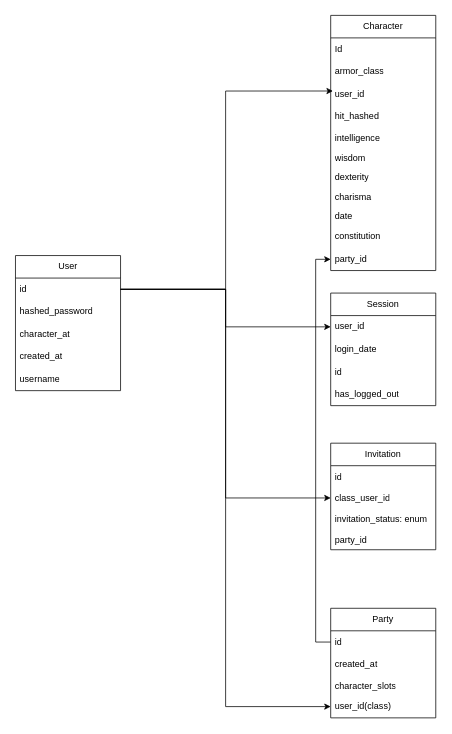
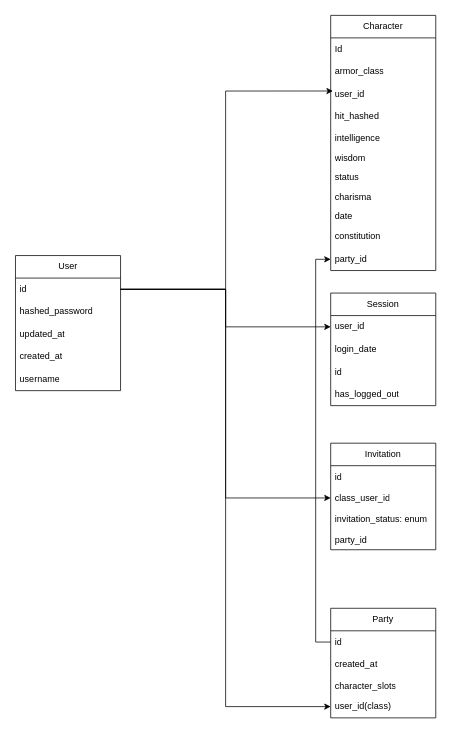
node "dexterity": label "dexterity" -> "status"
node "character_at": label "character_at" -> "updated_at"
